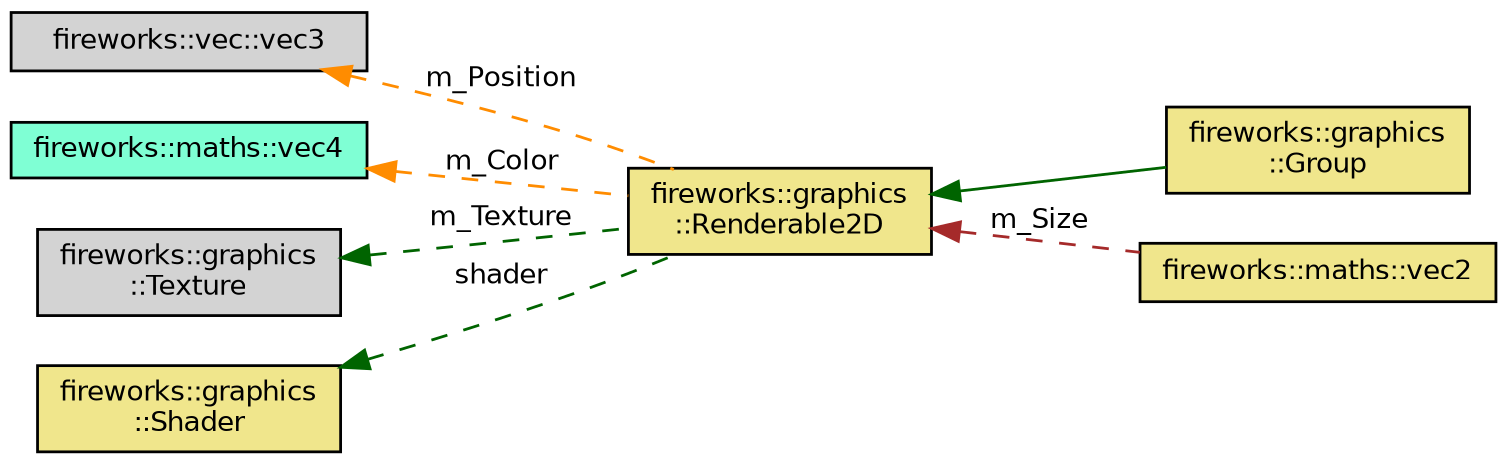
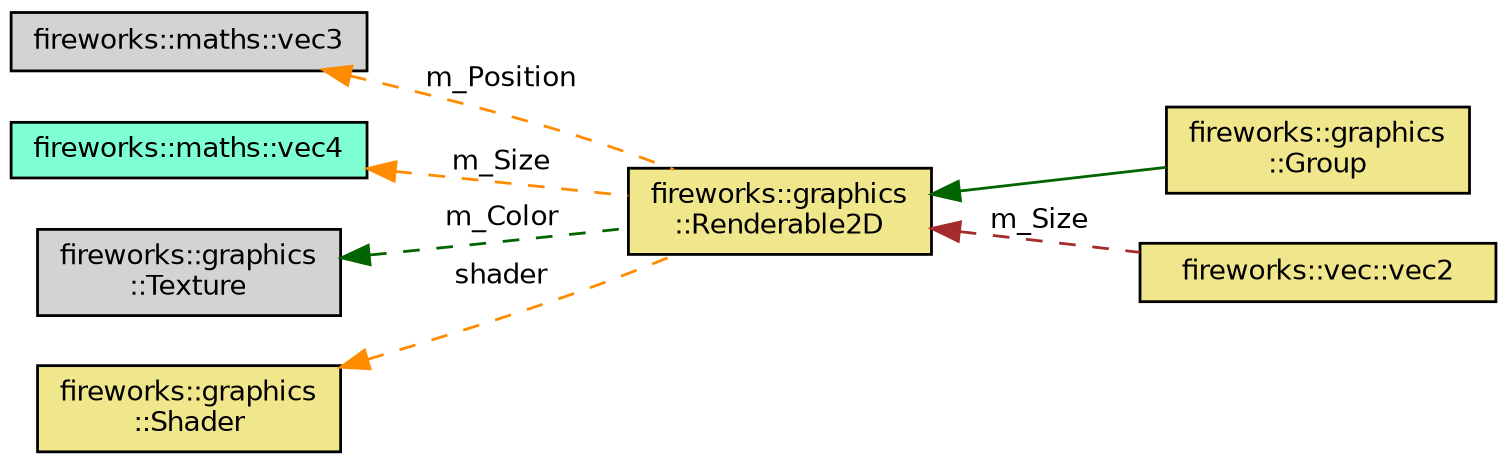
node "fireworks::vec::vec3": label "fireworks::vec::vec3" -> "fireworks::maths::vec3"
edge "fireworks::graphics ::Renderable2D" -> "fireworks::maths::vec4": label " m_Color" -> " m_Size"
edge "fireworks::graphics ::Renderable2D" -> "fireworks::graphics ::Texture": label " m_Texture" -> " m_Color"
node "fireworks::maths::vec2": label "fireworks::maths::vec2" -> "fireworks::vec::vec2"
edge "fireworks::graphics ::Renderable2D" -> "fireworks::graphics ::Shader": color darkgreen -> darkorange
